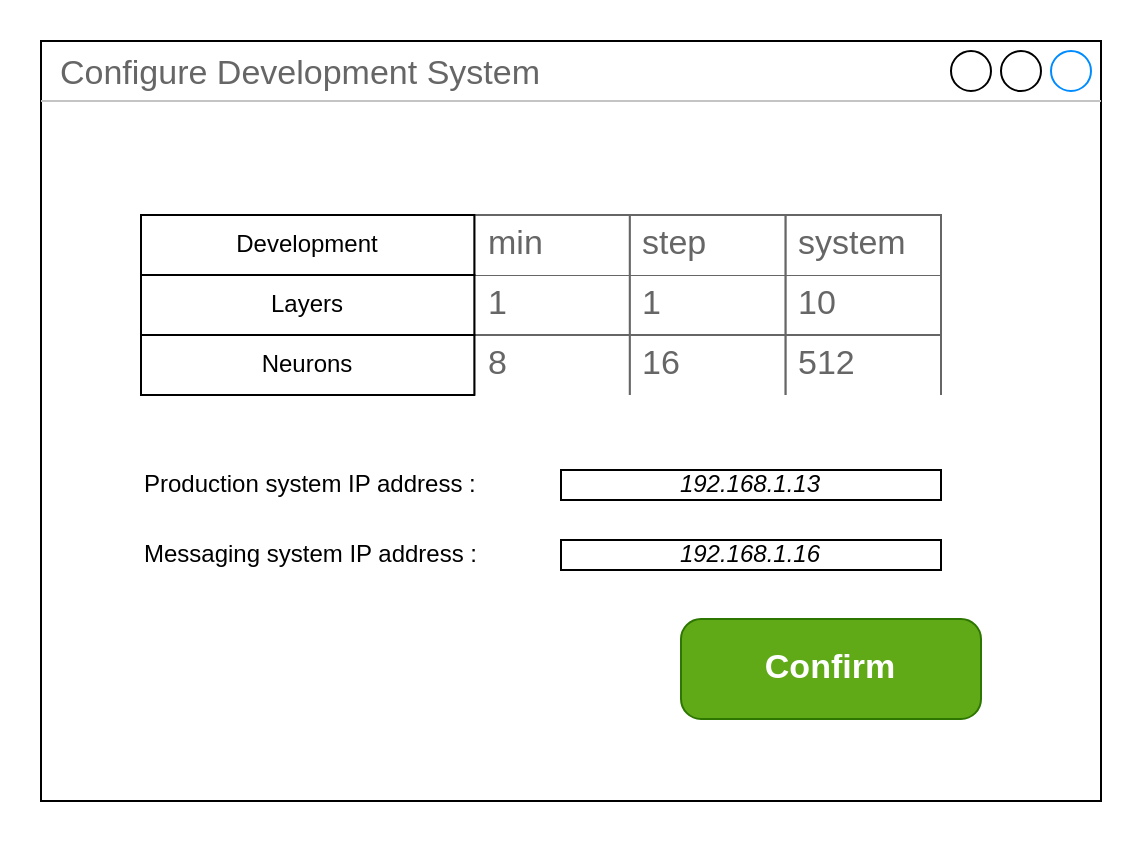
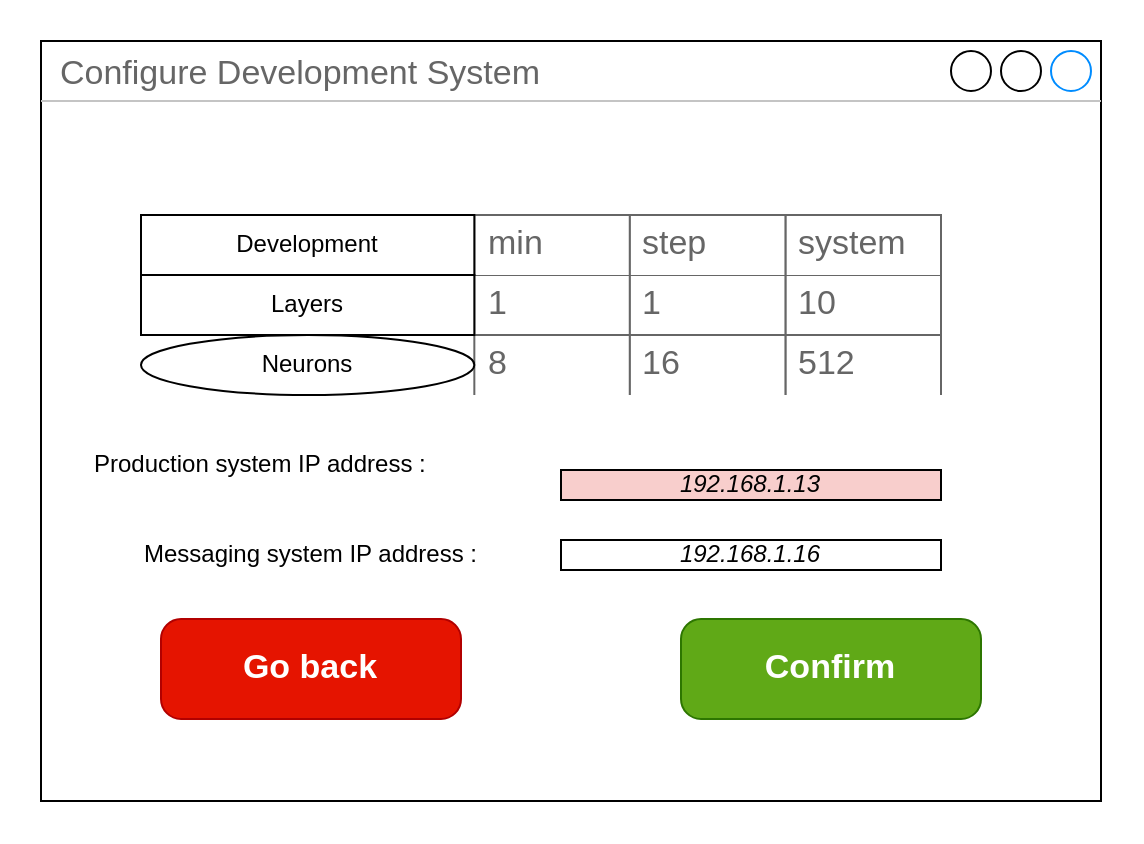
node "Neurons": shape rectangle -> ellipse
node "Production system IP address :": moved (351, 485) -> (301, 465)
node "192.168.1.13": fillcolor #ffffff -> #f8cecc
node "Go back": added
